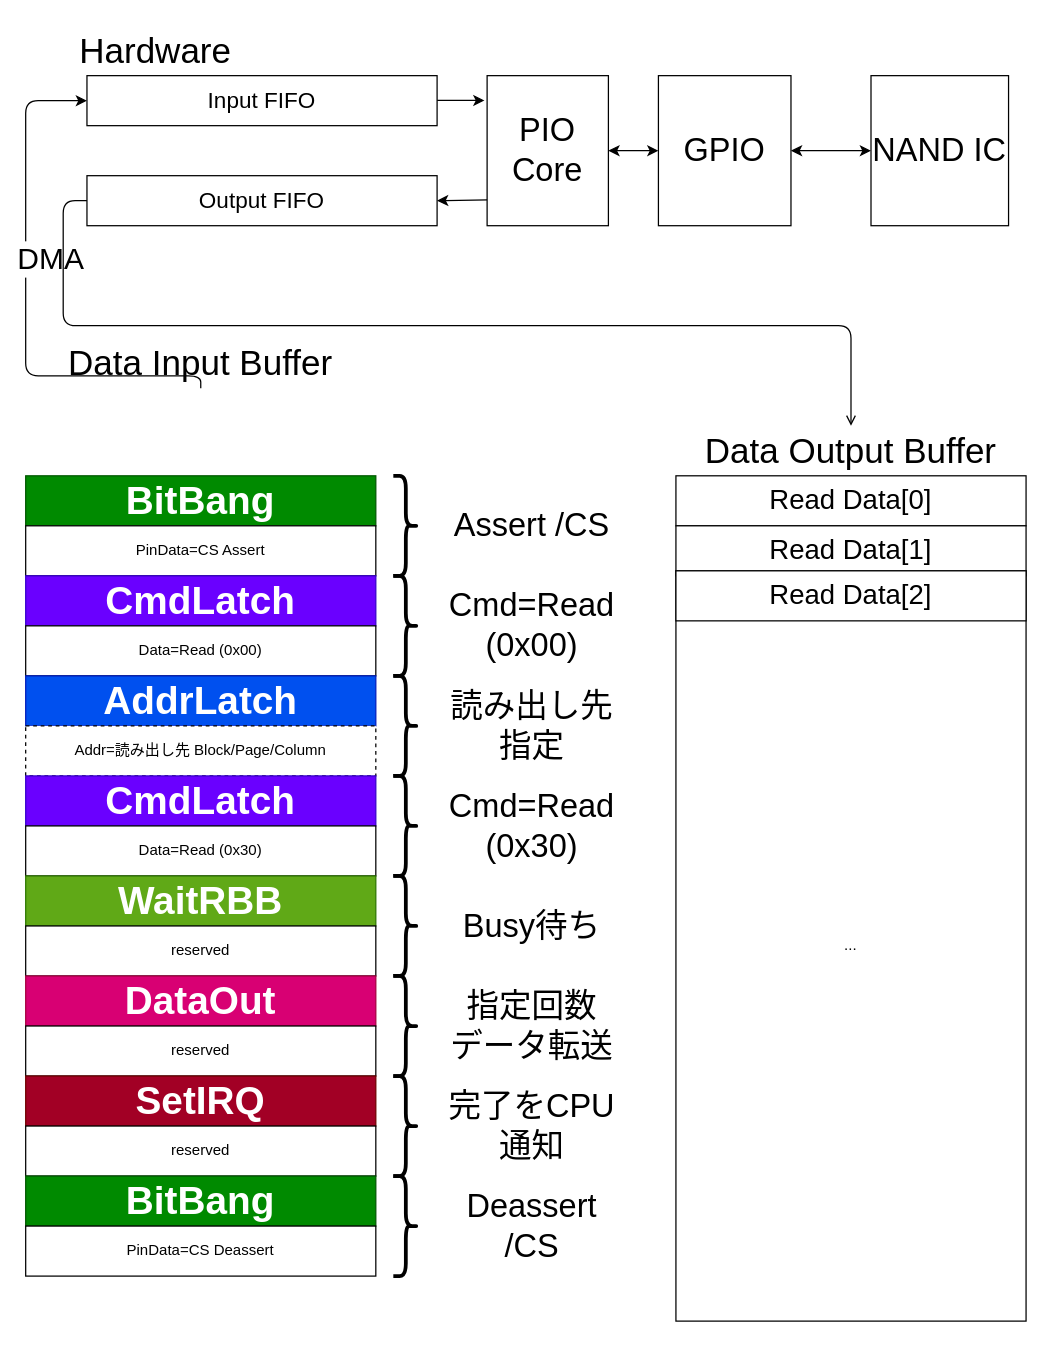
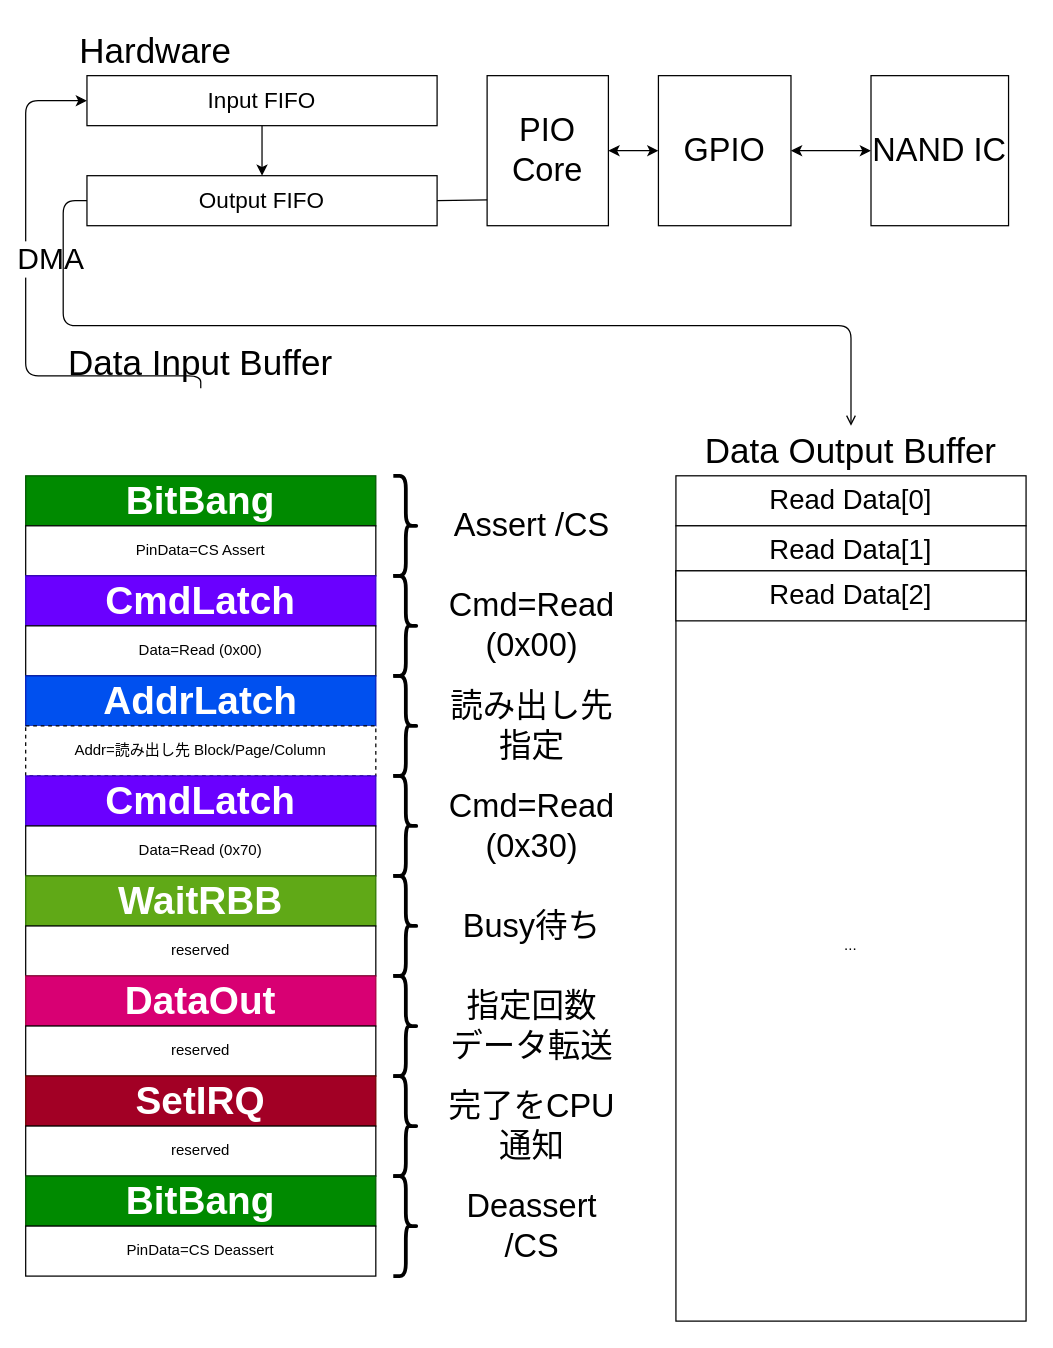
edge "Input FIFO" -> "PIO Core": now "Input FIFO" -> "Output FIFO"
edge "PIO Core" -> "Output FIFO": arrowhead classic -> none
node "Data=Read (0x30)": label "Data=Read (0x30)" -> "Data=Read (0x70)"
